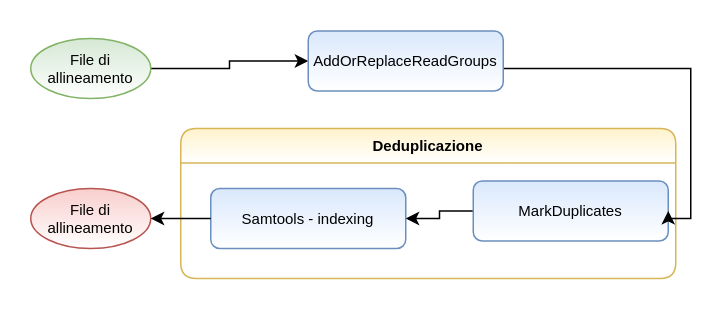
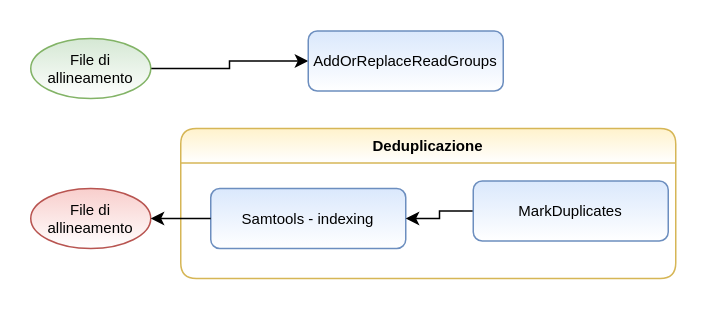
edge "AddOrReplaceReadGroups" -> "MarkDuplicates": removed
